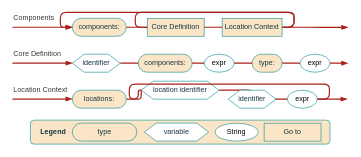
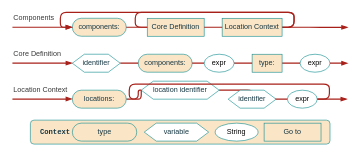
node "type:": shape rounded rectangle -> rectangle
node "Legend": label "Legend" -> "Context"
